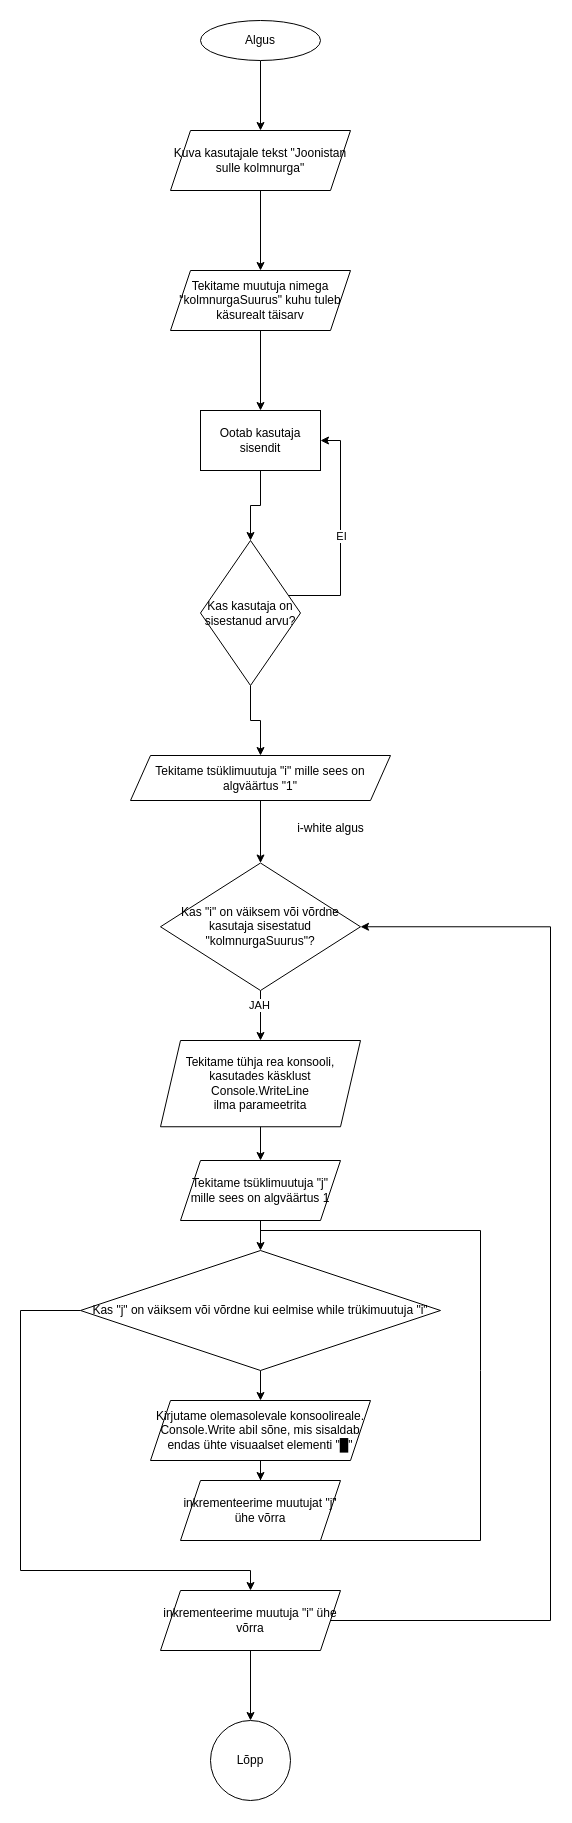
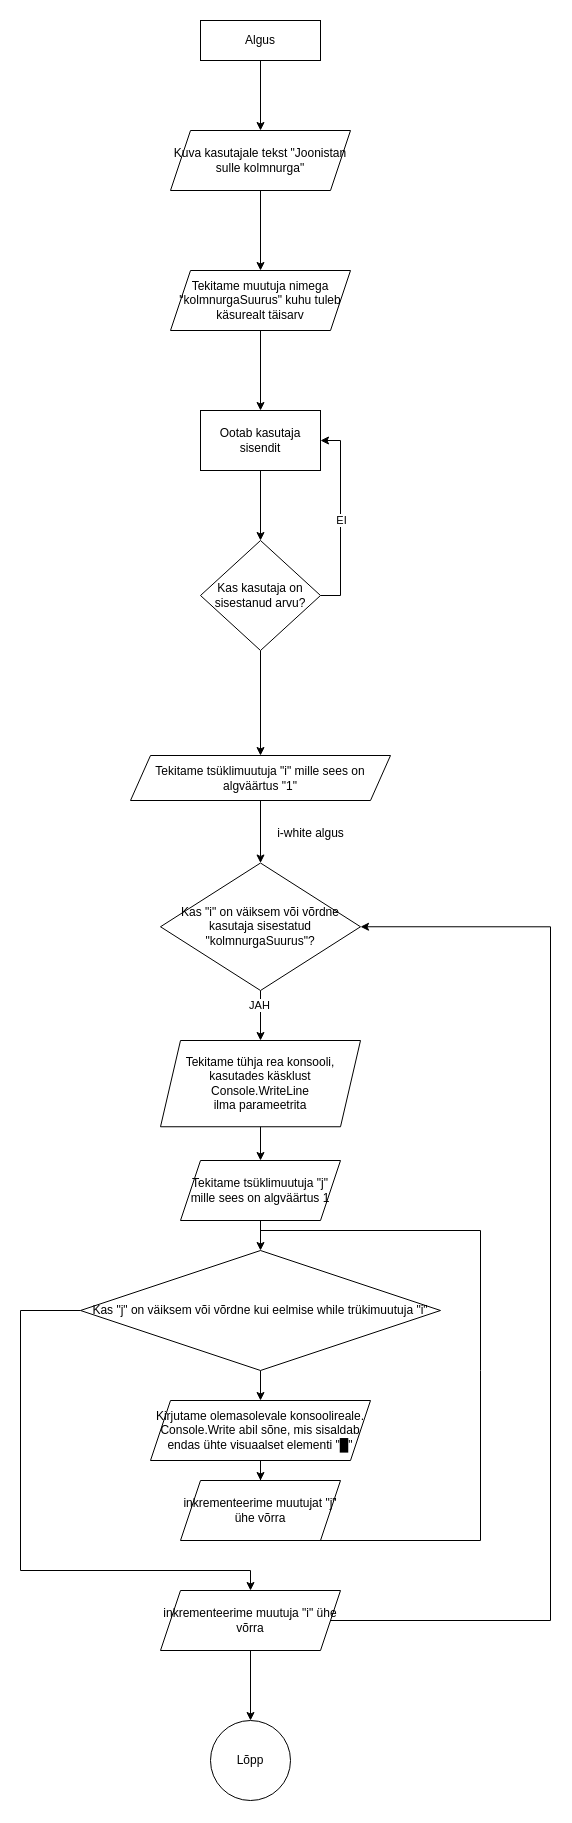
node "Algus": shape ellipse -> rectangle
node "Kas kasutaja on sisestanud arvu?": size 100x145 -> 120x110
node "i-white algus": moved (331, 829) -> (311, 834)
